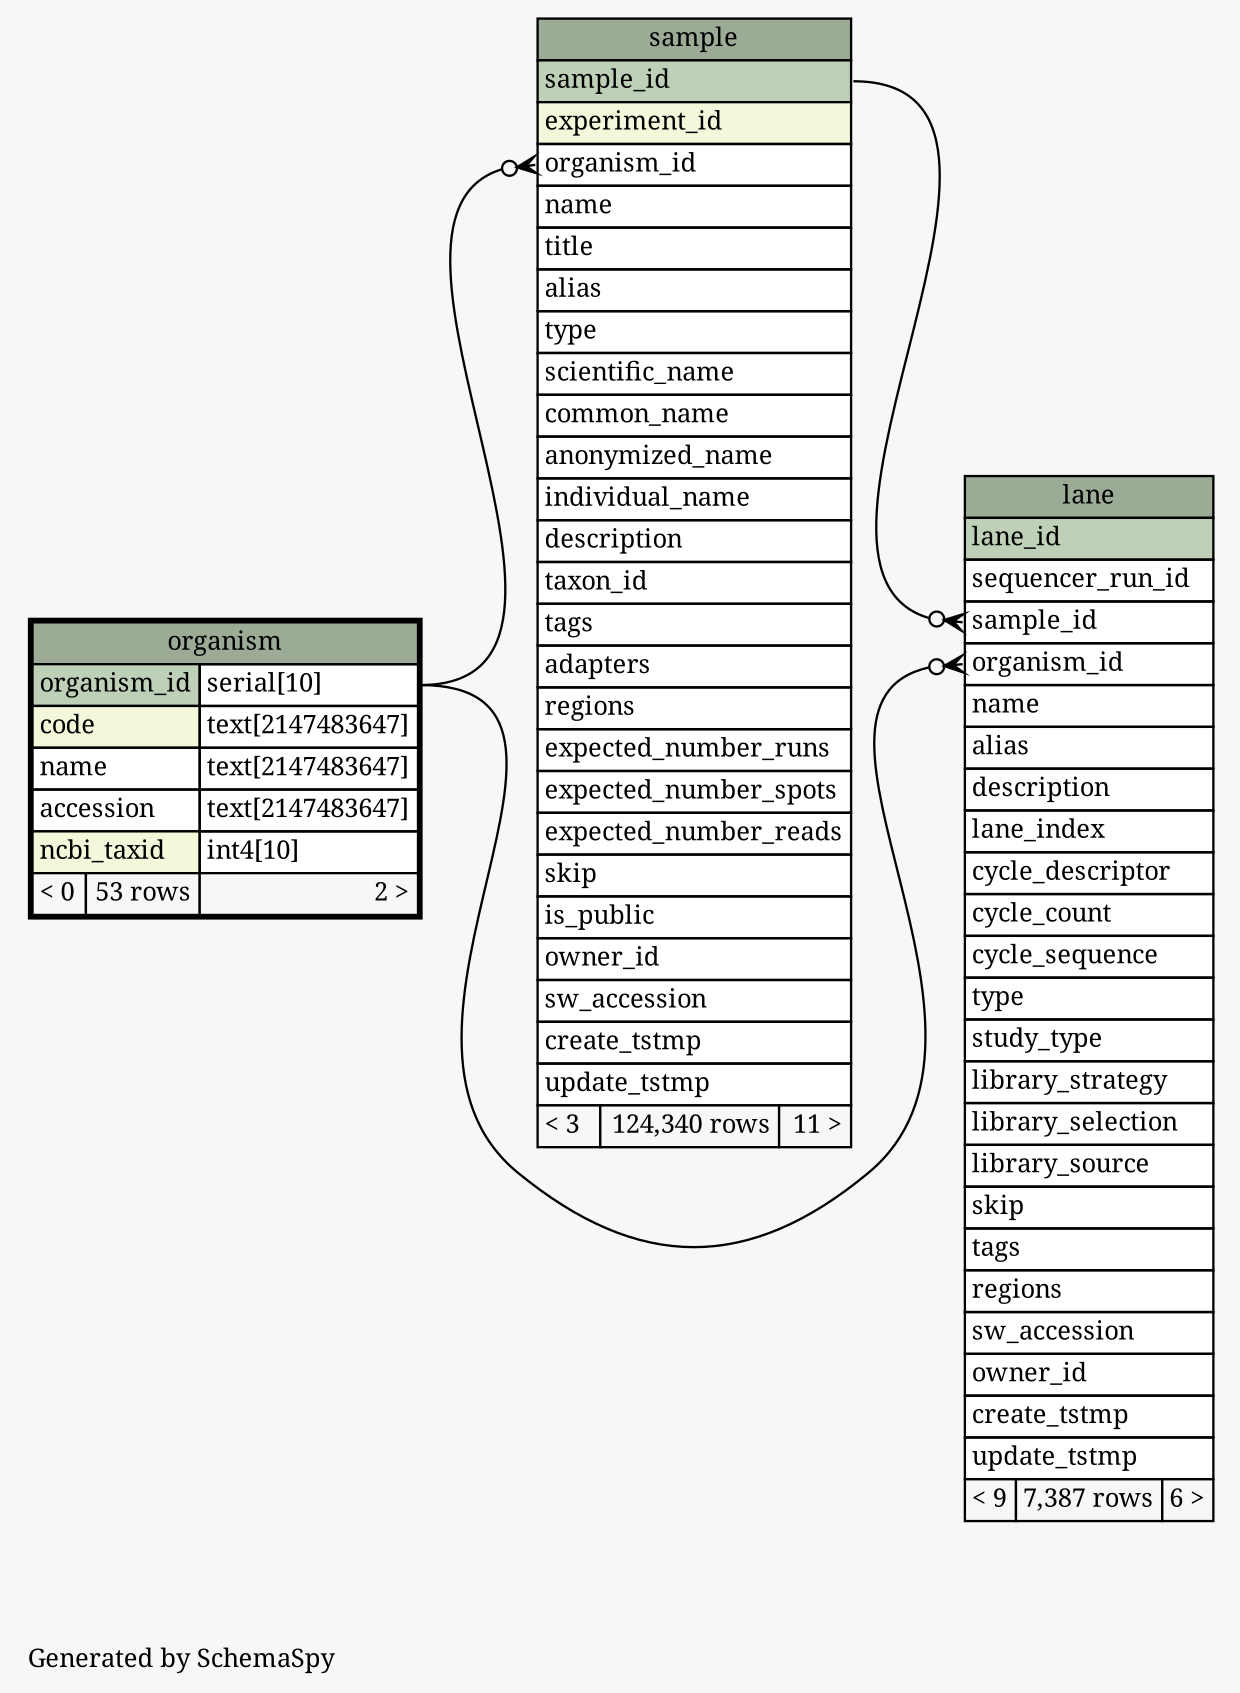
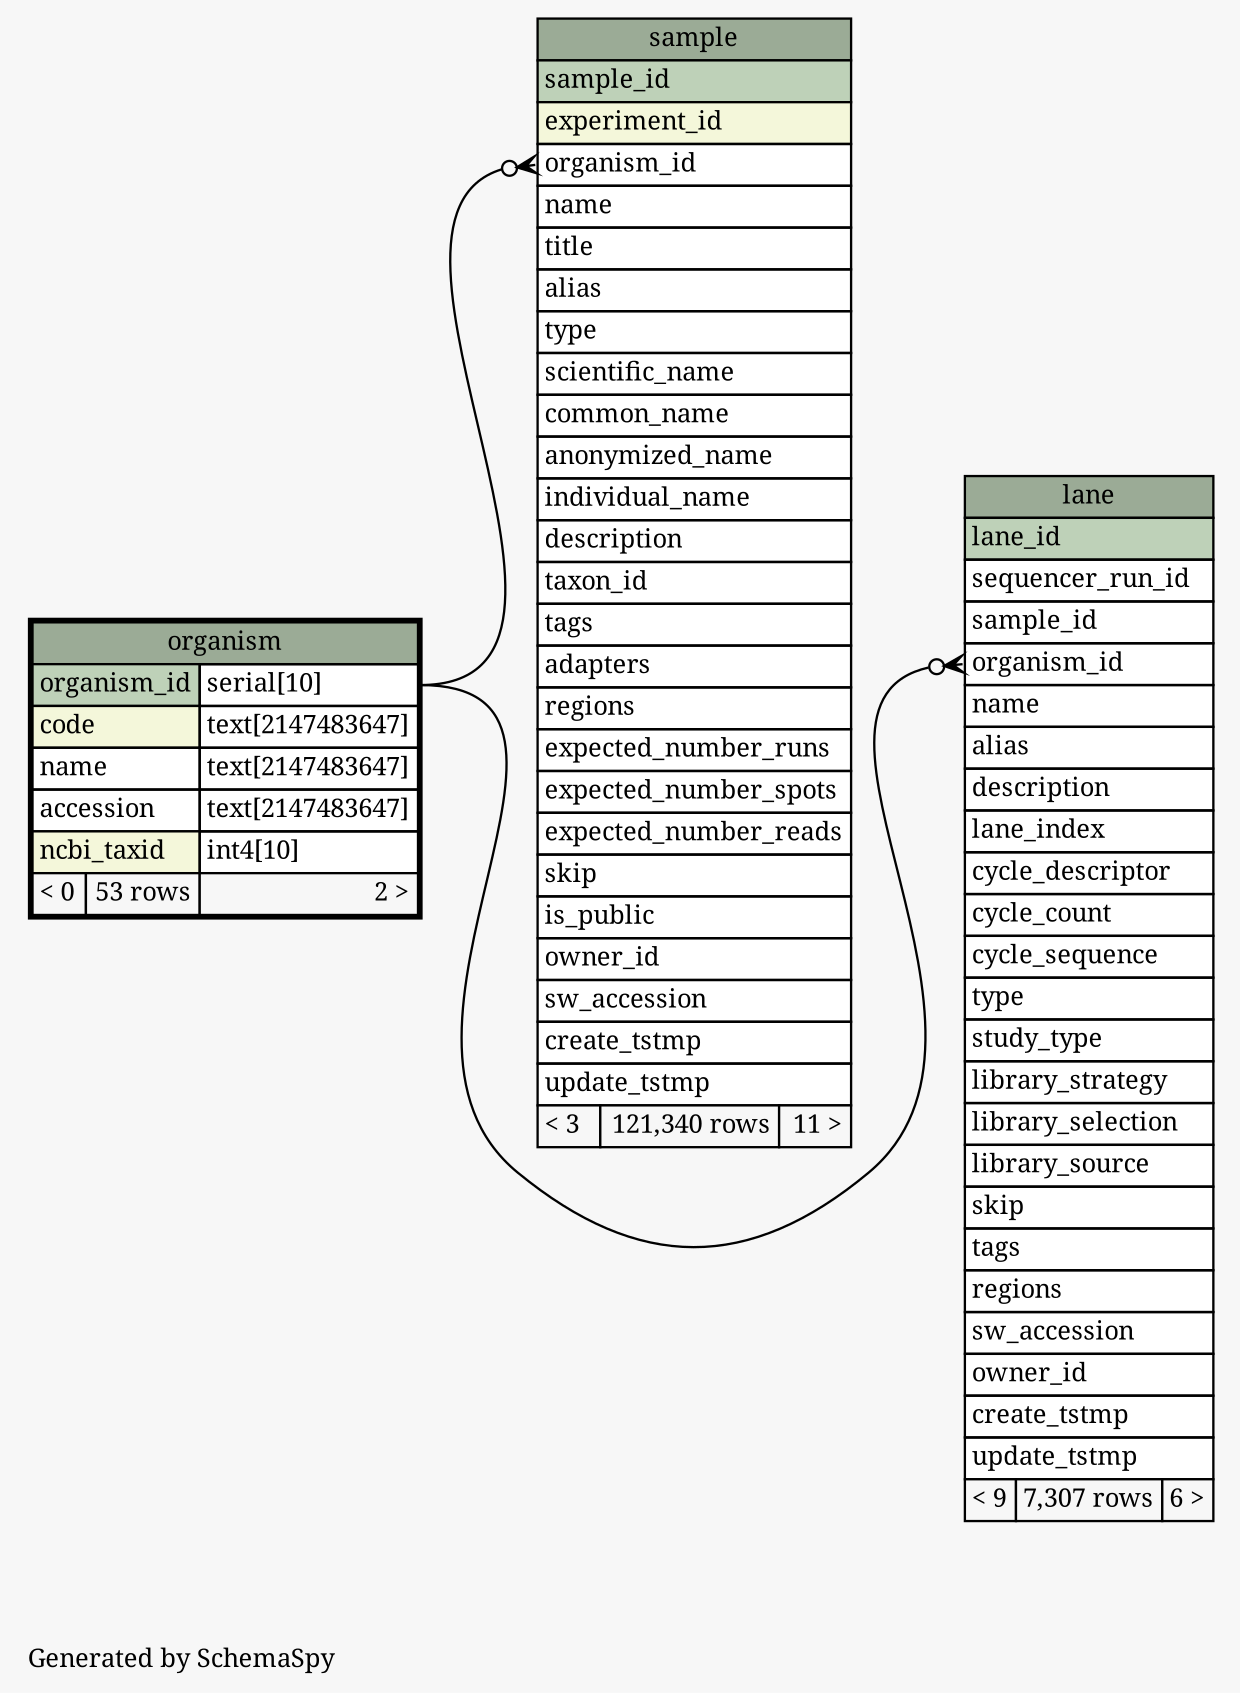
edge "sample" -> "lane": removed
node "sample": text "124,340 rows" -> "121,340 rows"
node "lane": text "7,387 rows" -> "7,307 rows"
